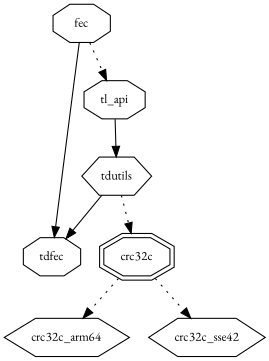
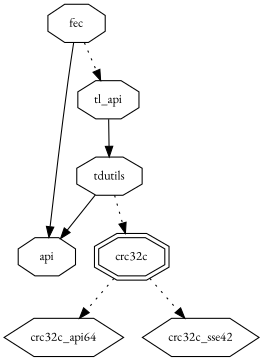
node "tdutils": shape hexagon -> octagon
node "tdfec": label "tdfec" -> "api"
node "crc32c_arm64": label "crc32c_arm64" -> "crc32c_api64"
